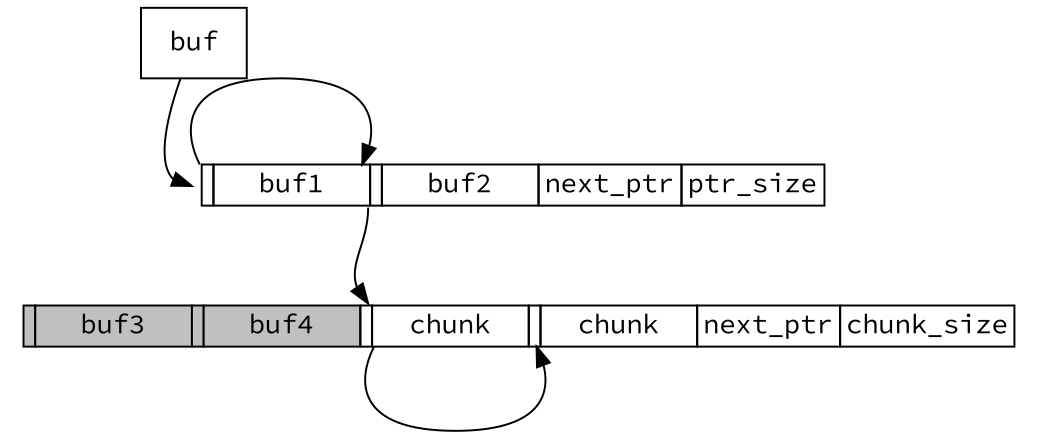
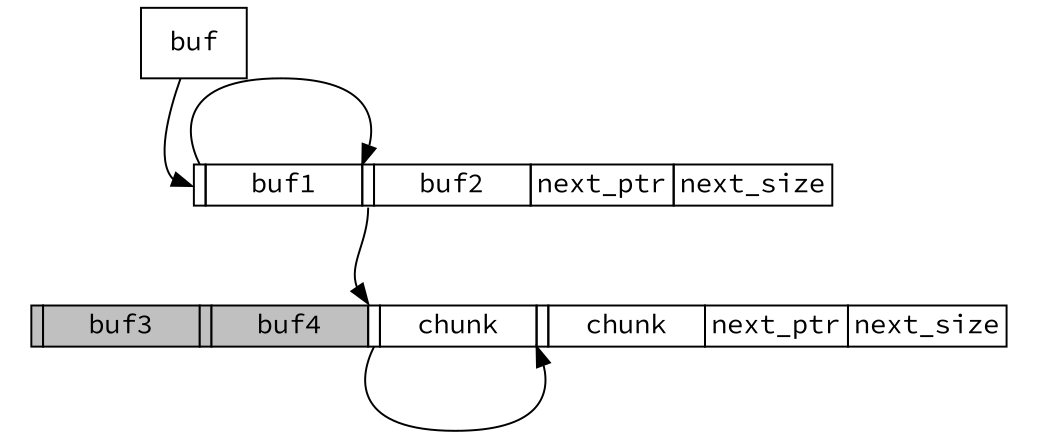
node "buf1": text "ptr_size" -> "next_size"
node "buf3": text "chunk_size" -> "next_size"
